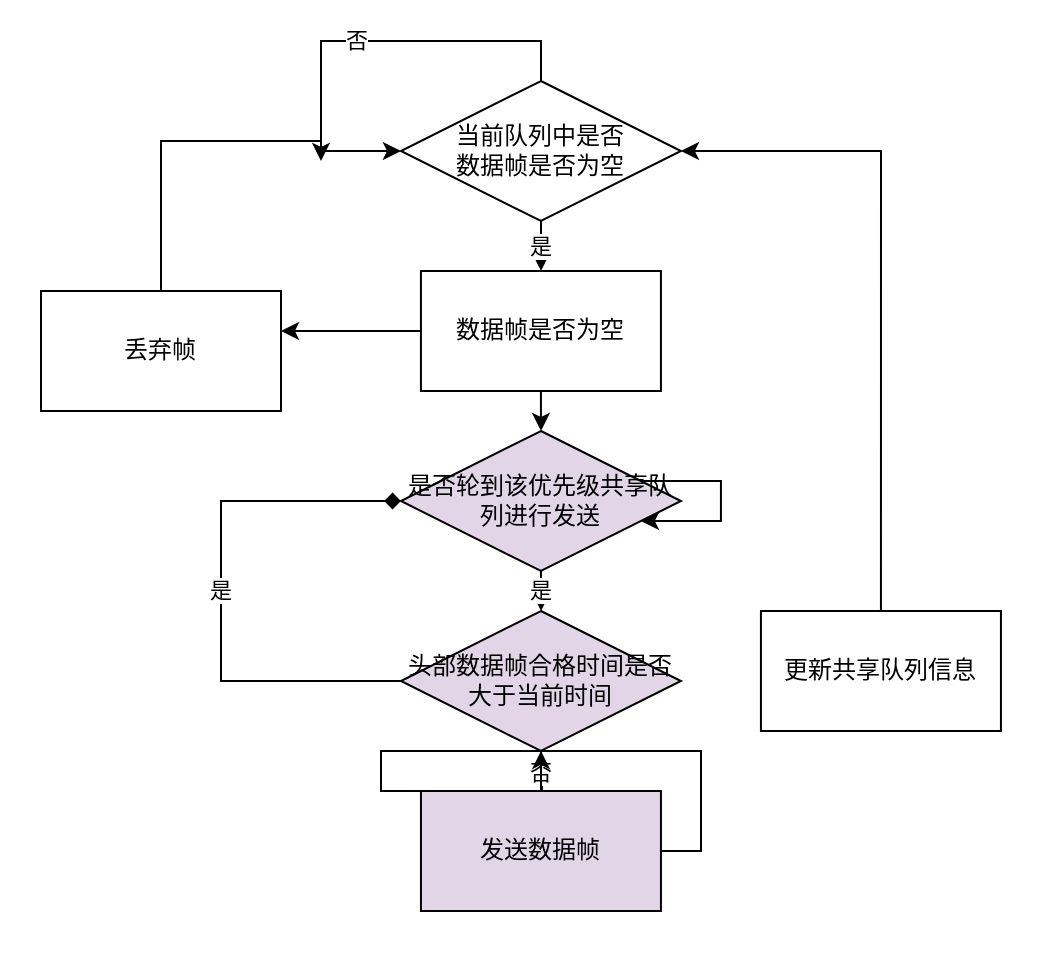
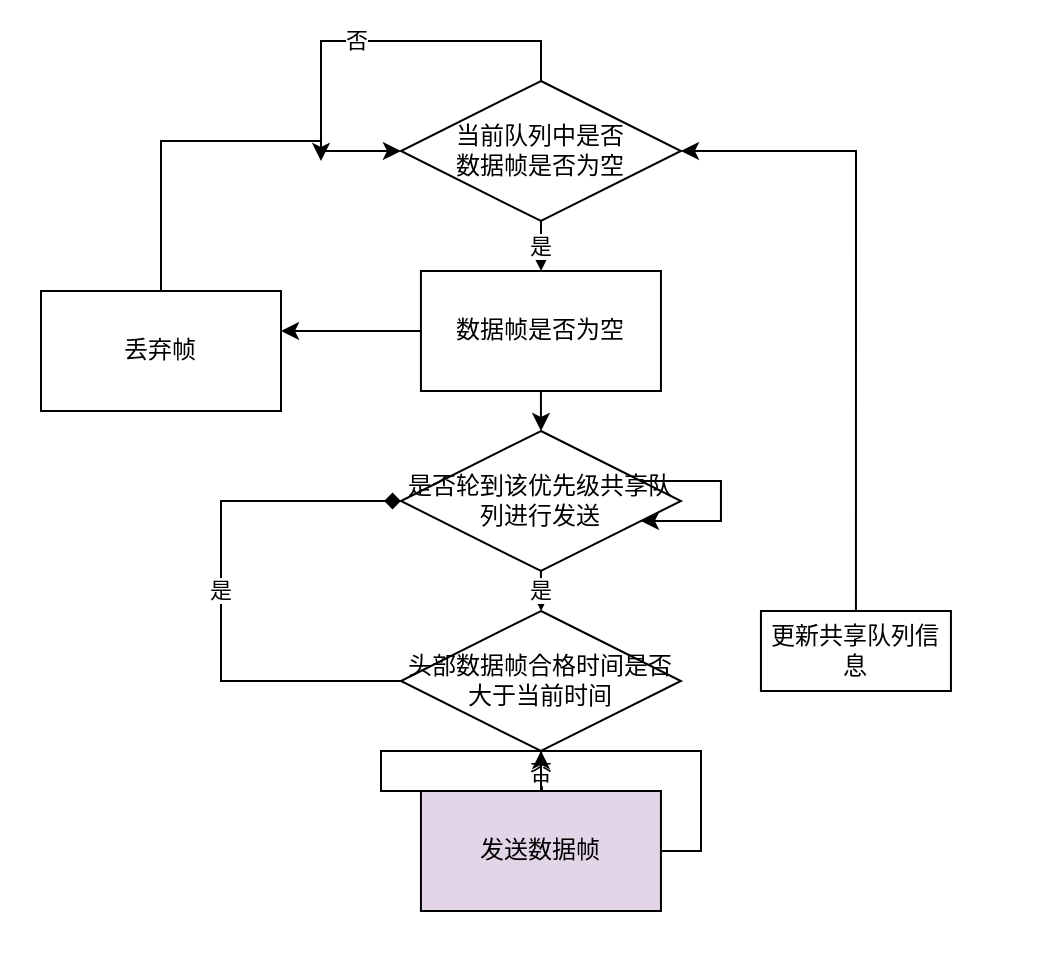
node "是否轮到该优先级共享队列进行发送": fillcolor #e1d5e7 -> #ffffff
node "更新共享队列信息": size 240x120 -> 190x80
node "头部数据帧合格时间是否大于当前时间": fillcolor #e1d5e7 -> #ffffff
